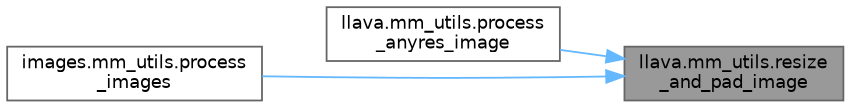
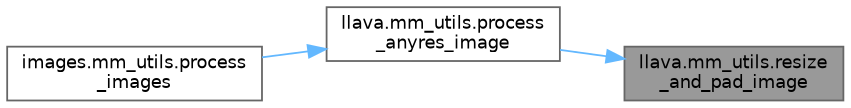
edge "images.mm_utils.process _images" -> "llava.mm_utils.resize _and_pad_image": now "images.mm_utils.process _images" -> "llava.mm_utils.process _anyres_image"
